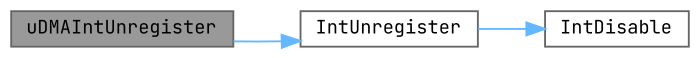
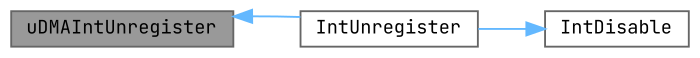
edge "uDMAIntUnregister" -> "IntUnregister": reversed
